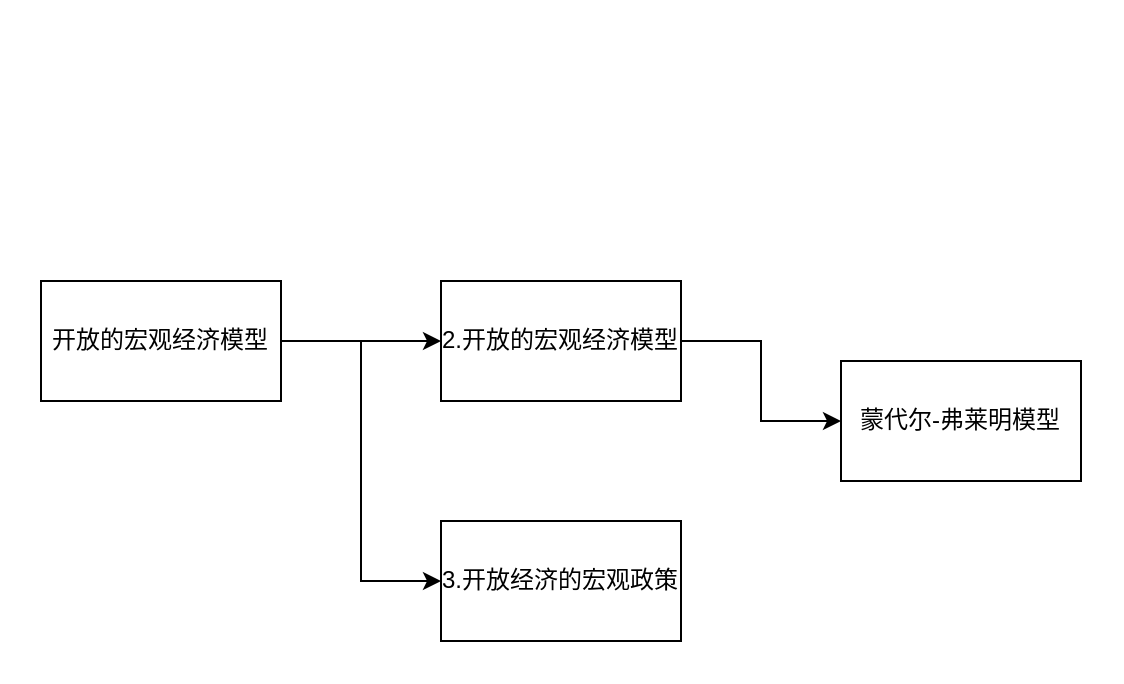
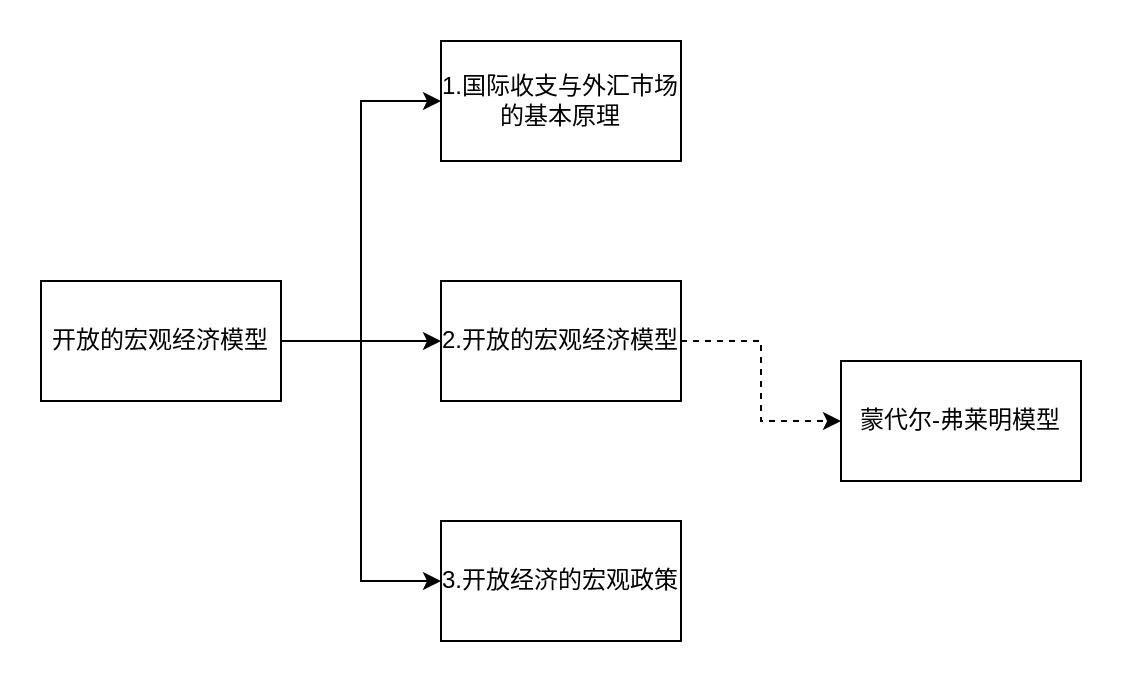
node "1.国际收支与外汇市场的基本原理": added
edge "开放的宏观经济模型" -> "1.国际收支与外汇市场的基本原理": added
edge "2.开放的宏观经济模型" -> "蒙代尔-弗莱明模型": style solid -> dashed
